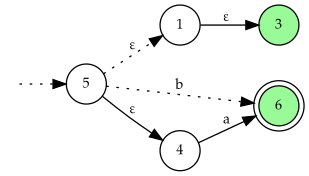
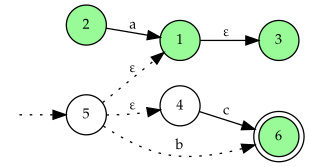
node "2": added
node "1": fillcolor white -> palegreen
edge "5" -> "4": style solid -> dotted
edge "4" -> "6": label "a" -> "c"
